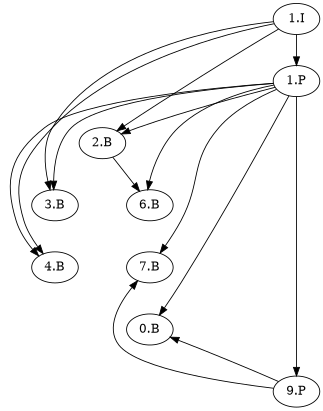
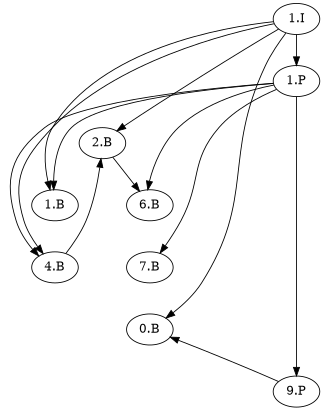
edge "1.P" -> "2.B": now "4.B" -> "2.B"
edge "1.P" -> "0.B": now "1.I" -> "0.B"
node "3.B": label "3.B" -> "1.B"
edge "9.P" -> "7.B": removed
